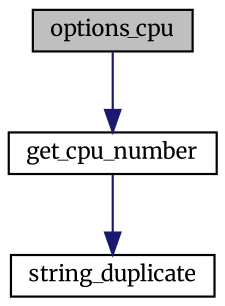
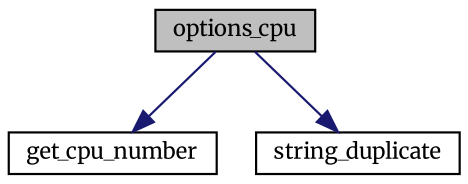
edge "get_cpu_number" -> "string_duplicate": now "options_cpu" -> "string_duplicate"
